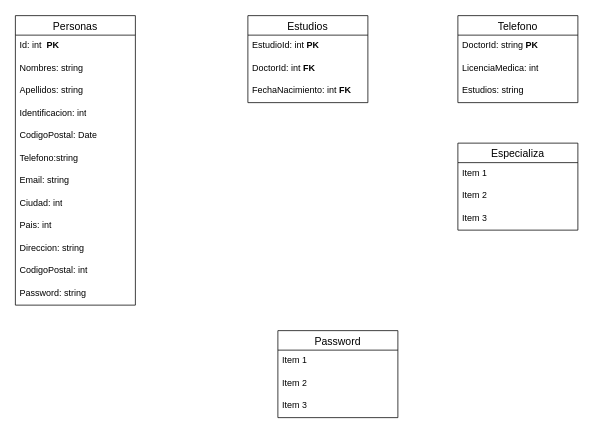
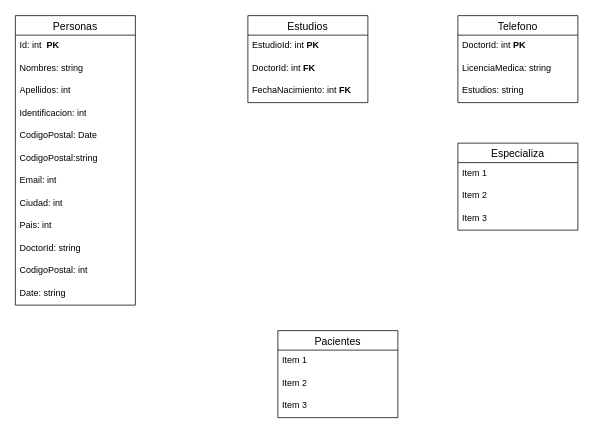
node "DoctorId: string PK": label "DoctorId: string PK" -> "DoctorId: int PK"
node "LicenciaMedica: int": label "LicenciaMedica: int" -> "LicenciaMedica: string"
node "Apellidos: string": label "Apellidos: string" -> "Apellidos: int"
node "Telefono:string": label "Telefono:string" -> "CodigoPostal:string"
node "Email: string": label "Email: string" -> "Email: int"
node "Direccion: string": label "Direccion: string" -> "DoctorId: string"
node "Password: string": label "Password: string" -> "Date: string"
node "Password": label "Password" -> "Pacientes"
